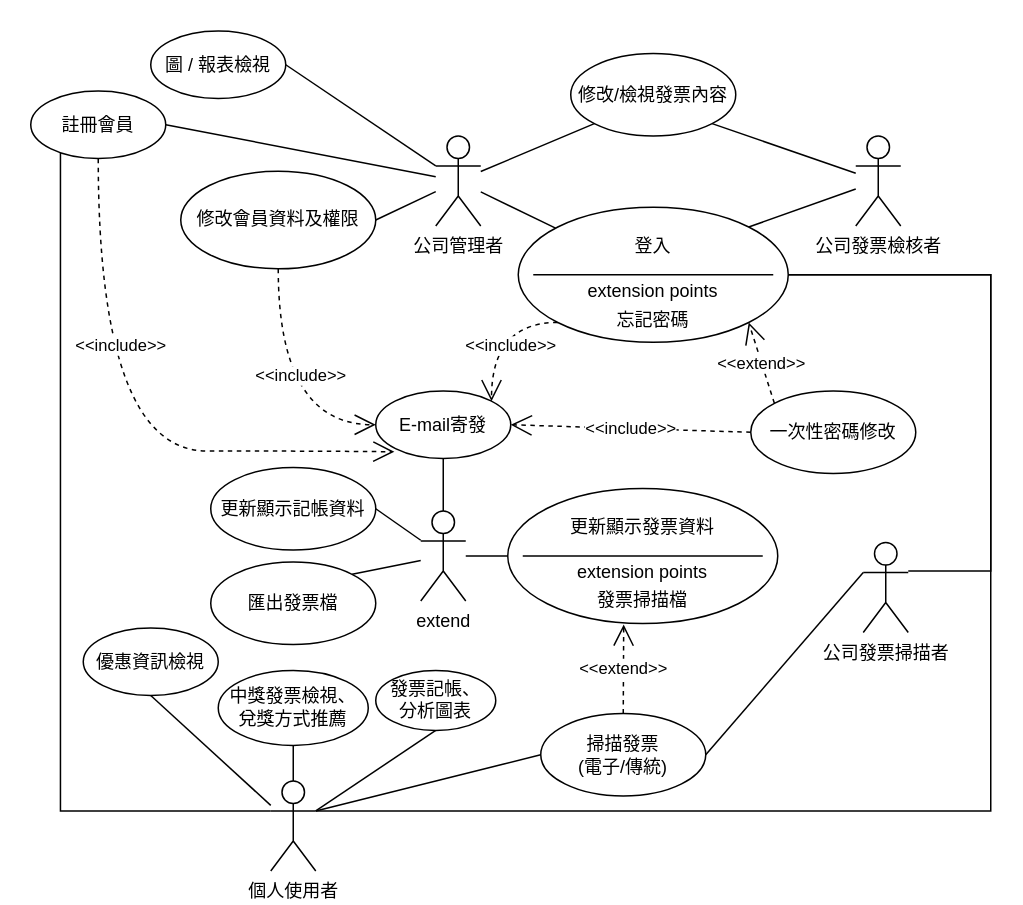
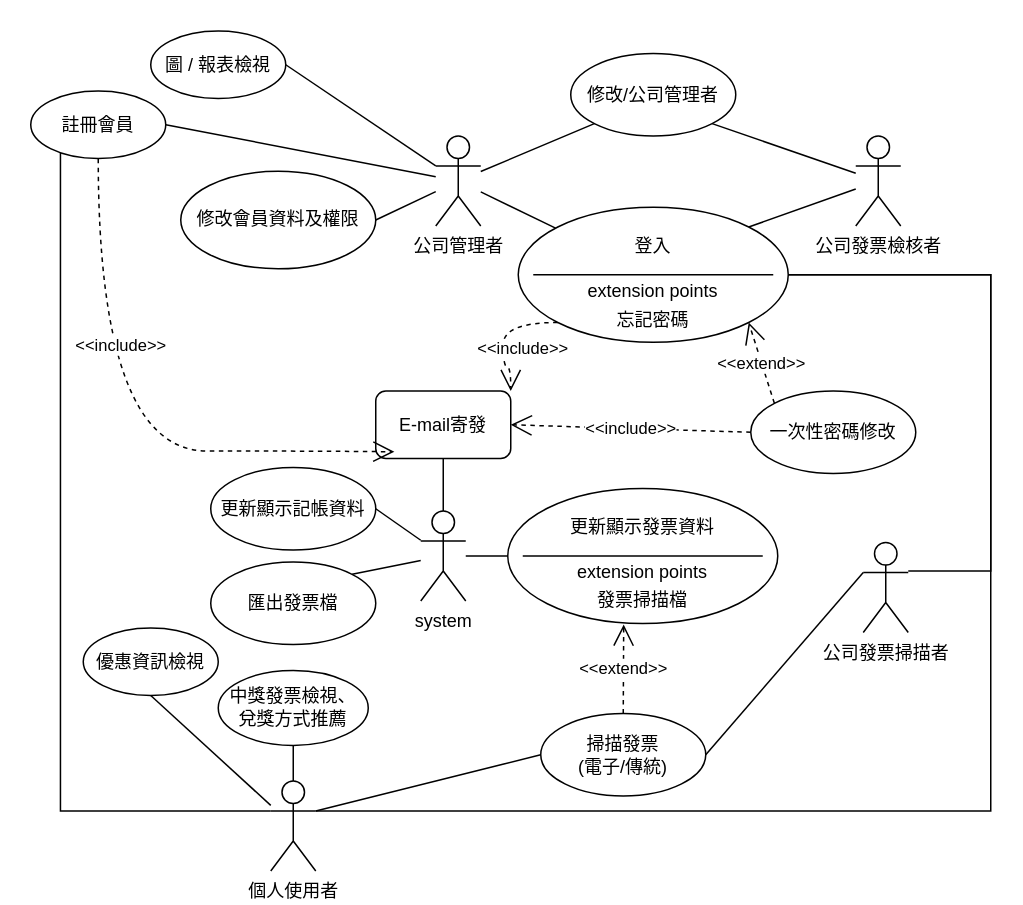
node "修改/檢視發票內容": label "修改/檢視發票內容" -> "修改/公司管理者"
edge "修改會員資料及權限" -> "E-mail寄發": removed, label "<<include>>"
node "E-mail寄發": shape ellipse -> rounded rectangle
node "extend": label "extend" -> "system"
node "發票記帳、 分析圖表": removed
edge "發票記帳、 分析圖表" -- "個人使用者": removed
